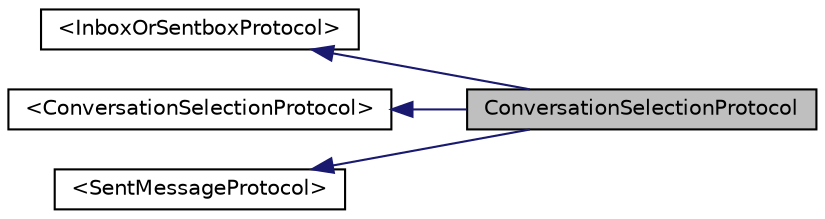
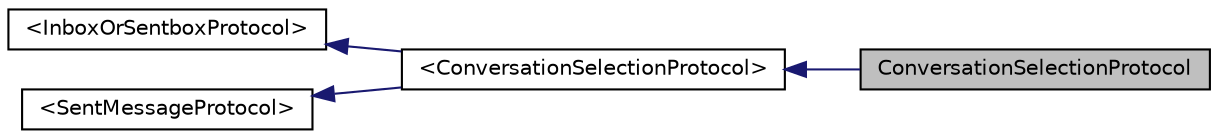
edge "ConversationSelectionProtocol" -> "<InboxOrSentboxProtocol>": now "<ConversationSelectionProtocol>" -> "<InboxOrSentboxProtocol>"
edge "ConversationSelectionProtocol" -> "<SentMessageProtocol>": now "<ConversationSelectionProtocol>" -> "<SentMessageProtocol>"
